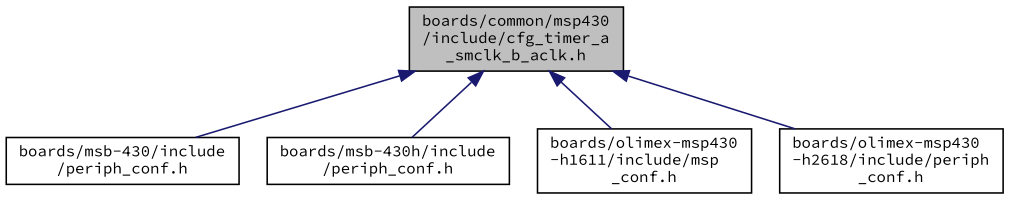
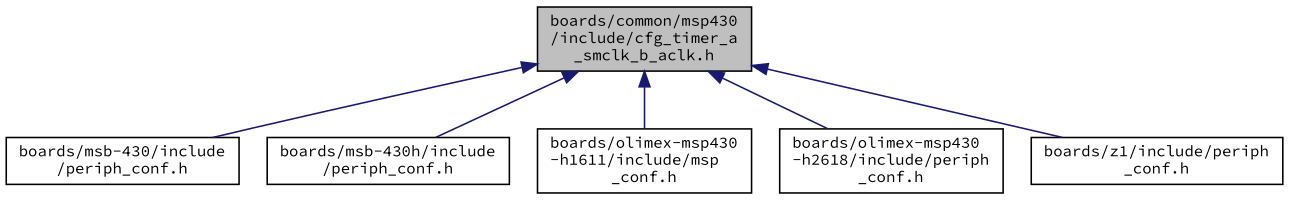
node "boards/z1/include/periph _conf.h": added
